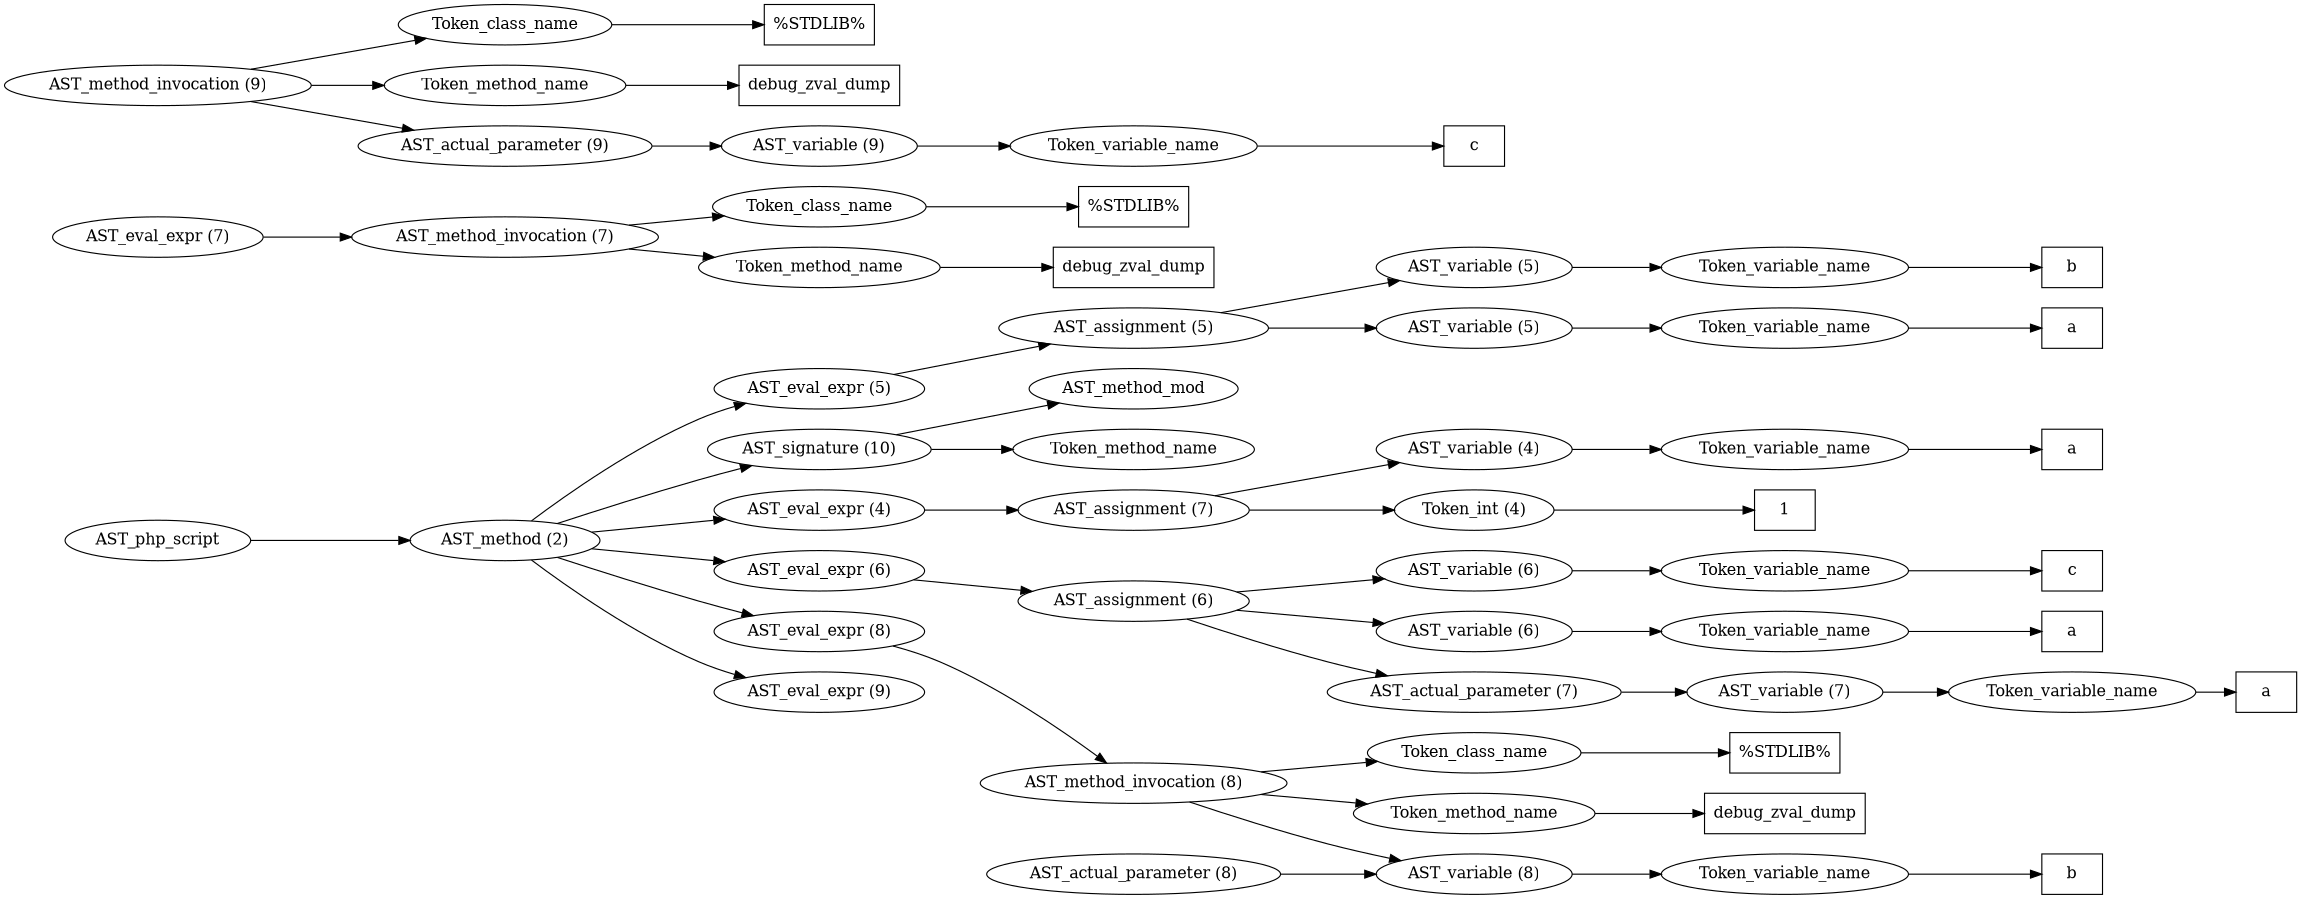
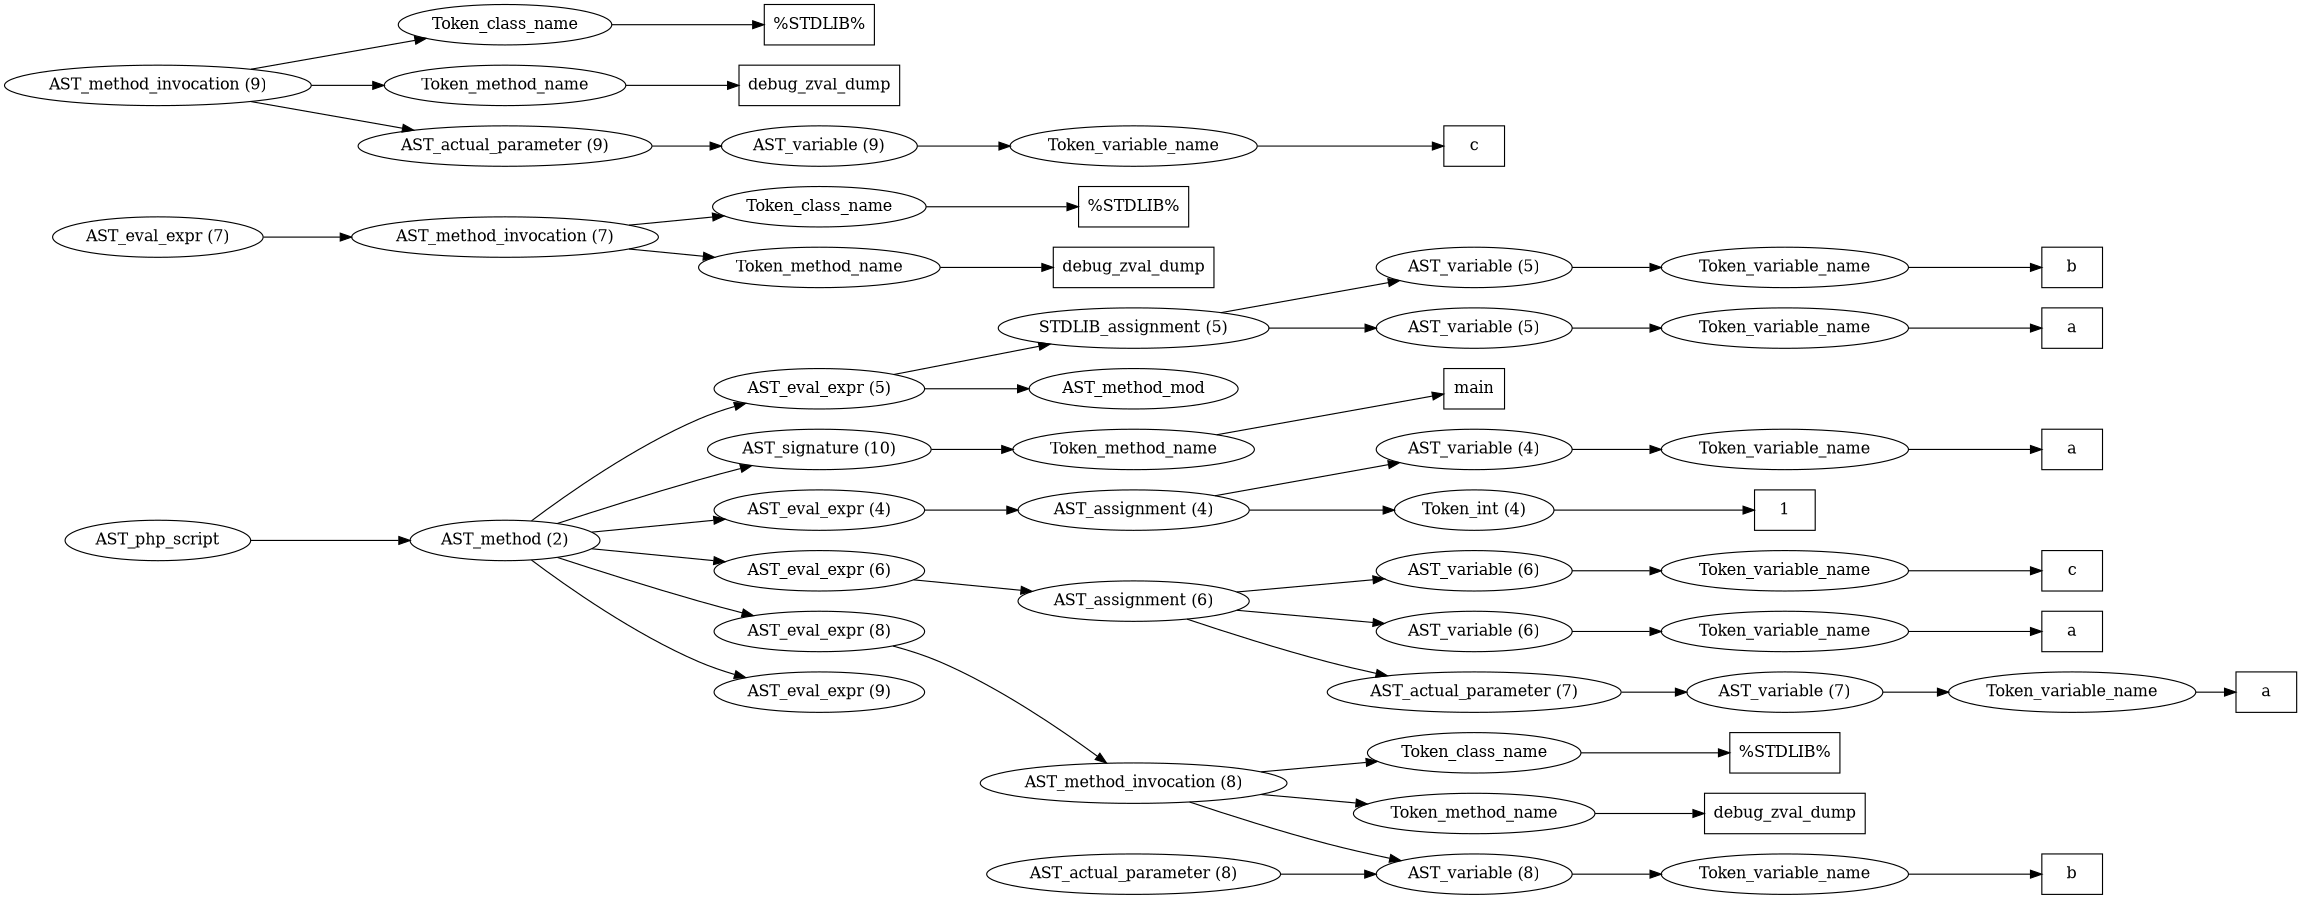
node "AST_assignment (5)": label "AST_assignment (5)" -> "STDLIB_assignment (5)"
node "main": added
edge "AST_signature (10)" -> "AST_method_mod": now "AST_eval_expr (5)" -> "AST_method_mod"
node "AST_assignment (7)": label "AST_assignment (7)" -> "AST_assignment (4)"
